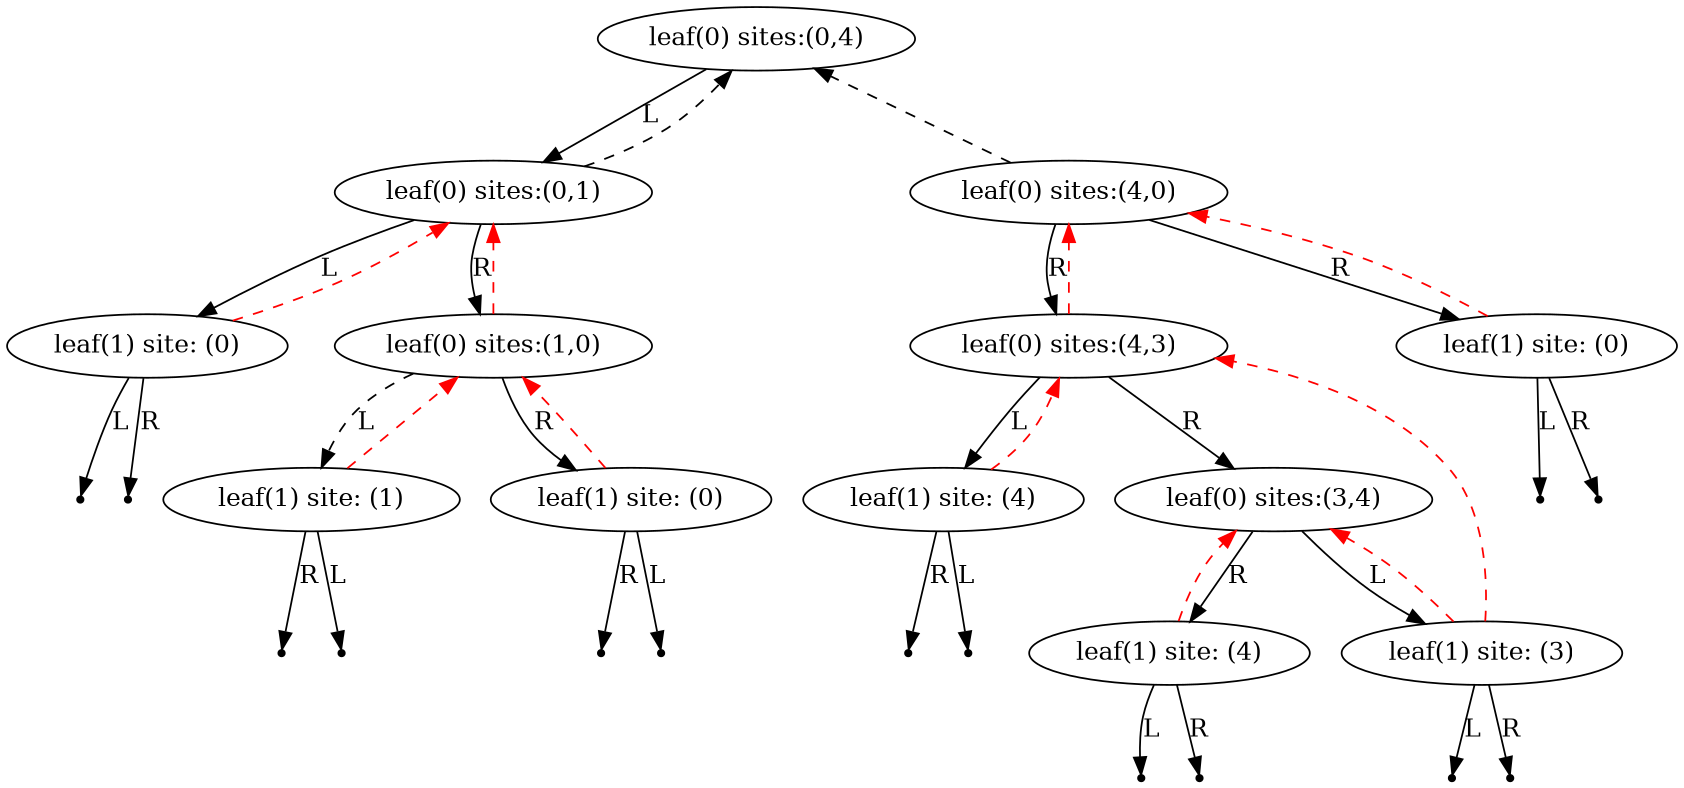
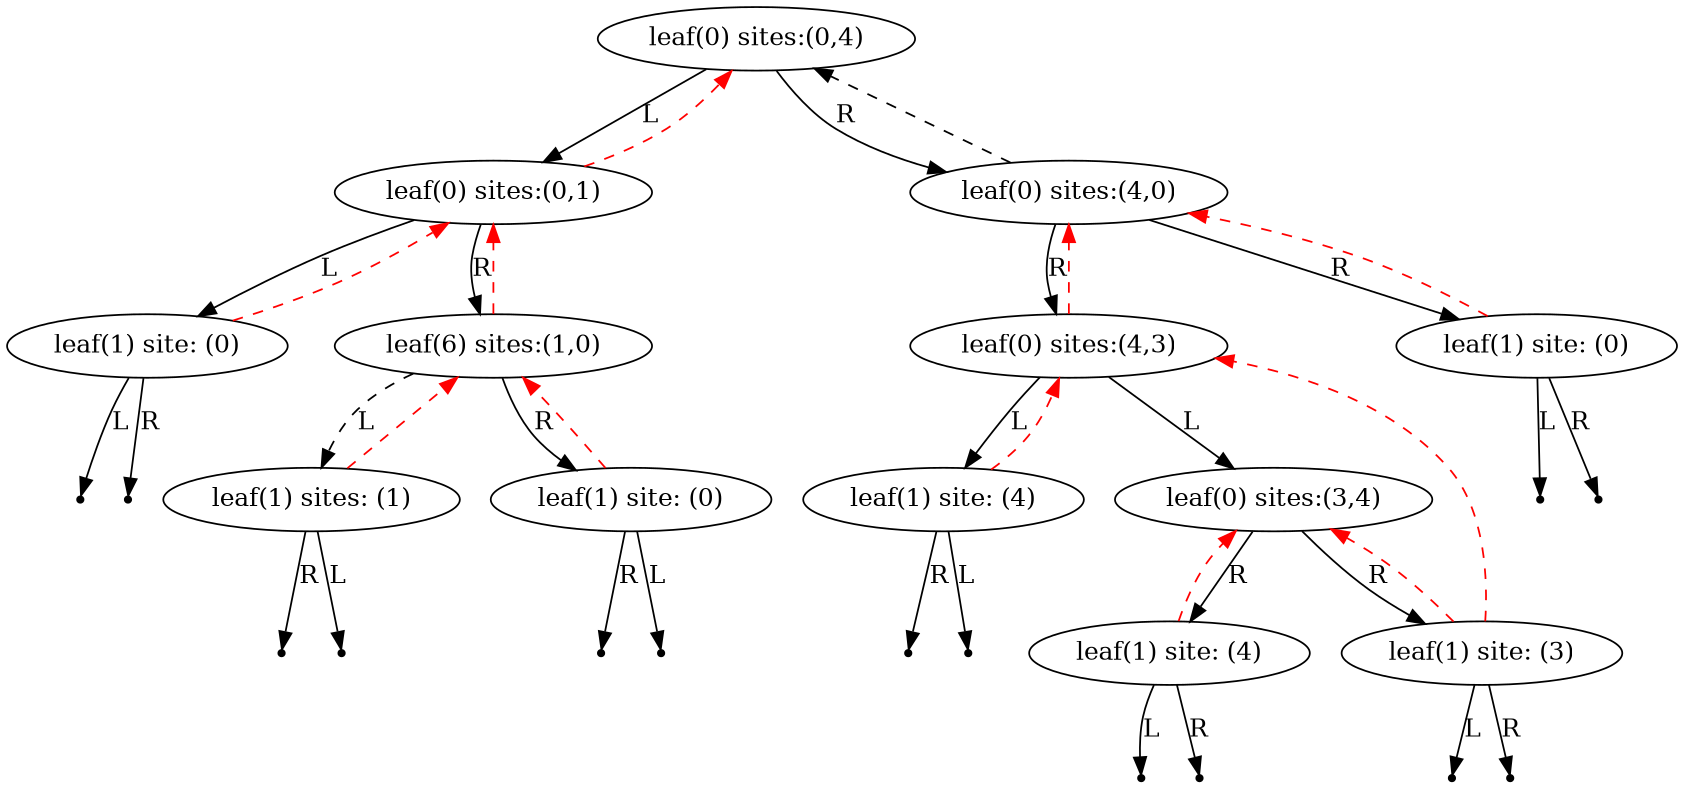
edge "leaf(0) sites:(0,4)" -> "leaf(0) sites:(4,0)": added, label "R"
edge "leaf(0) sites:(0,1)" -> "leaf(0) sites:(0,4)": color black -> red
node "leaf(0) sites:(1,0)": label "leaf(0) sites:(1,0)" -> "leaf(6) sites:(1,0)"
edge "leaf(0) sites:(4,3)" -> "leaf(0) sites:(3,4)": label "R" -> "L"
node "leaf(1) site: (1)": label "leaf(1) site: (1)" -> "leaf(1) sites: (1)"
edge "leaf(0) sites:(3,4)" -> "leaf(1) site: (3)": label "L" -> "R"
